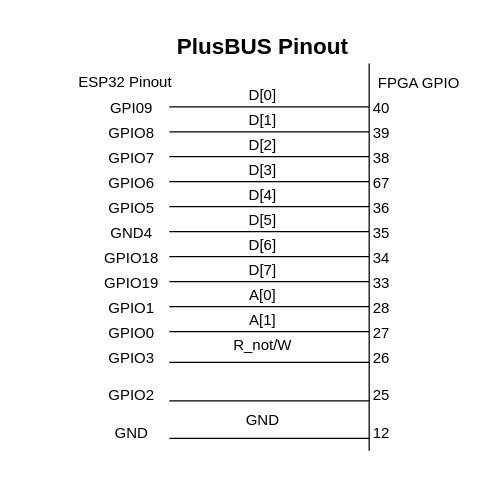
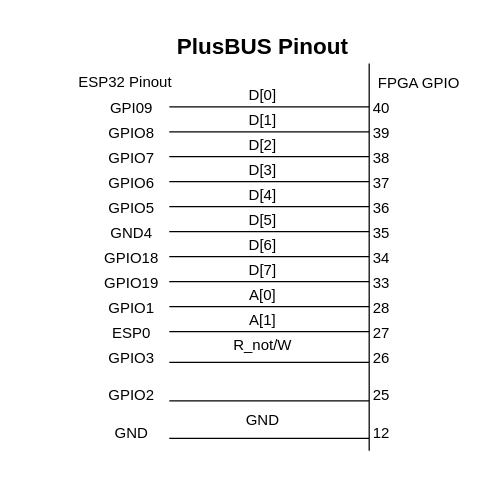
node "67": label "67" -> "37"
node "GPIO0": label "GPIO0" -> "ESP0"
